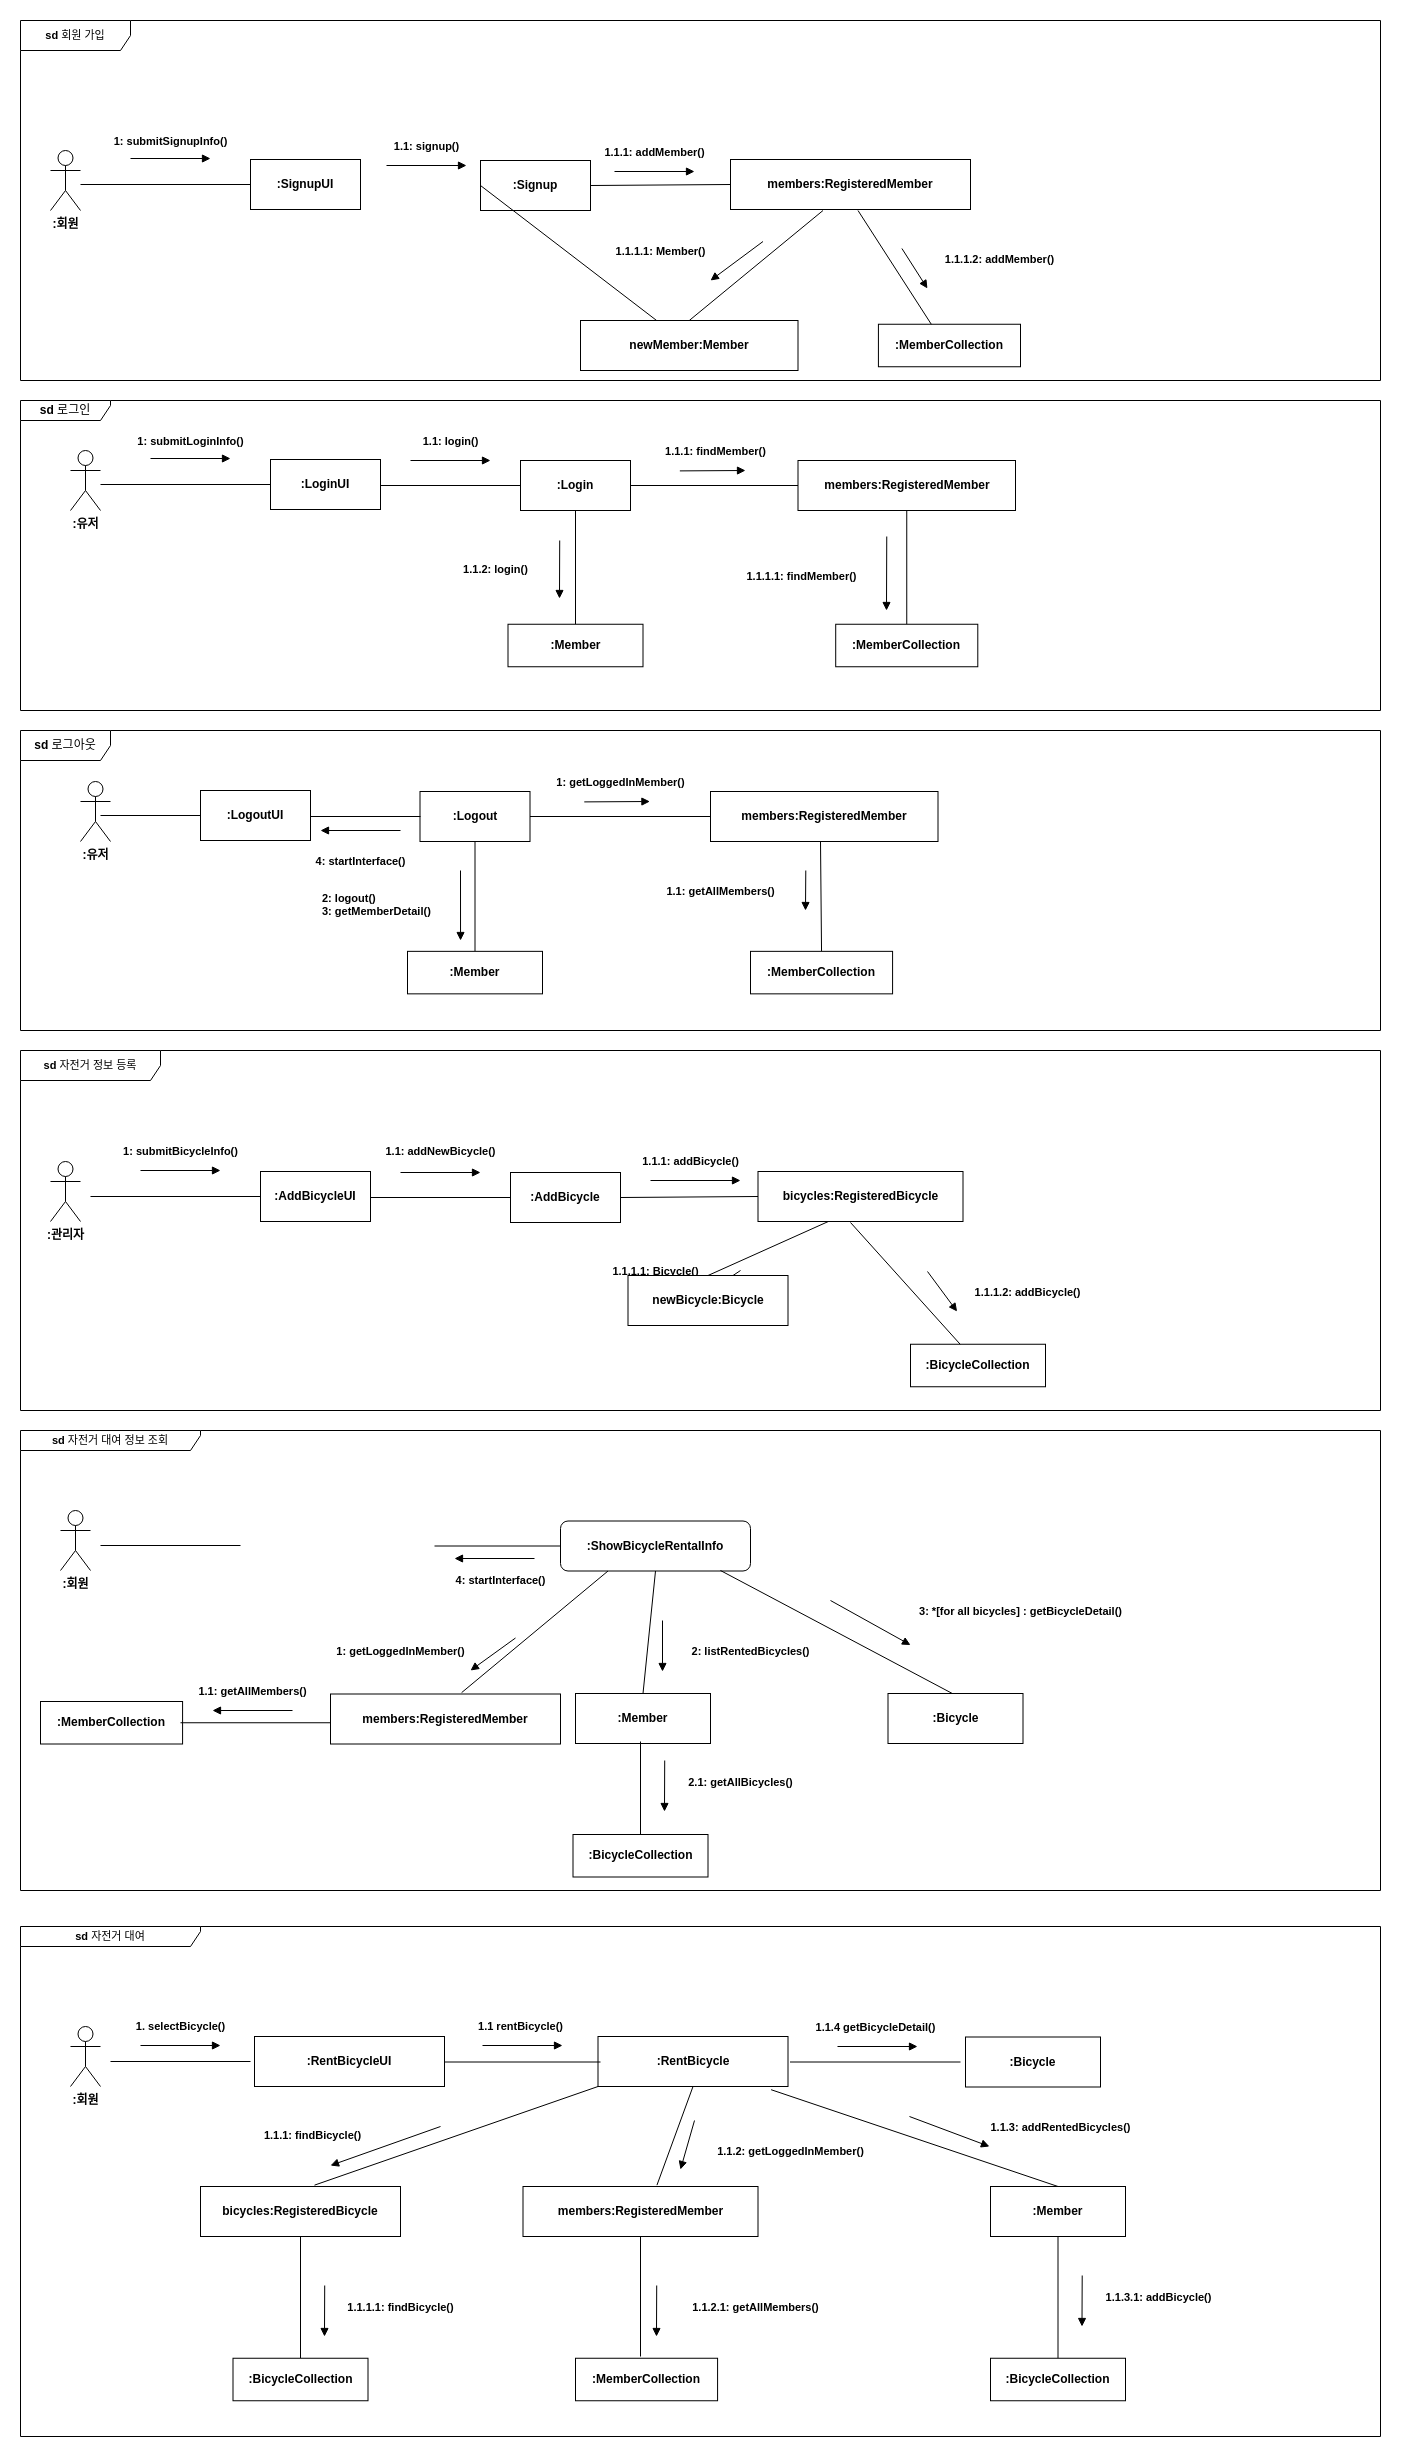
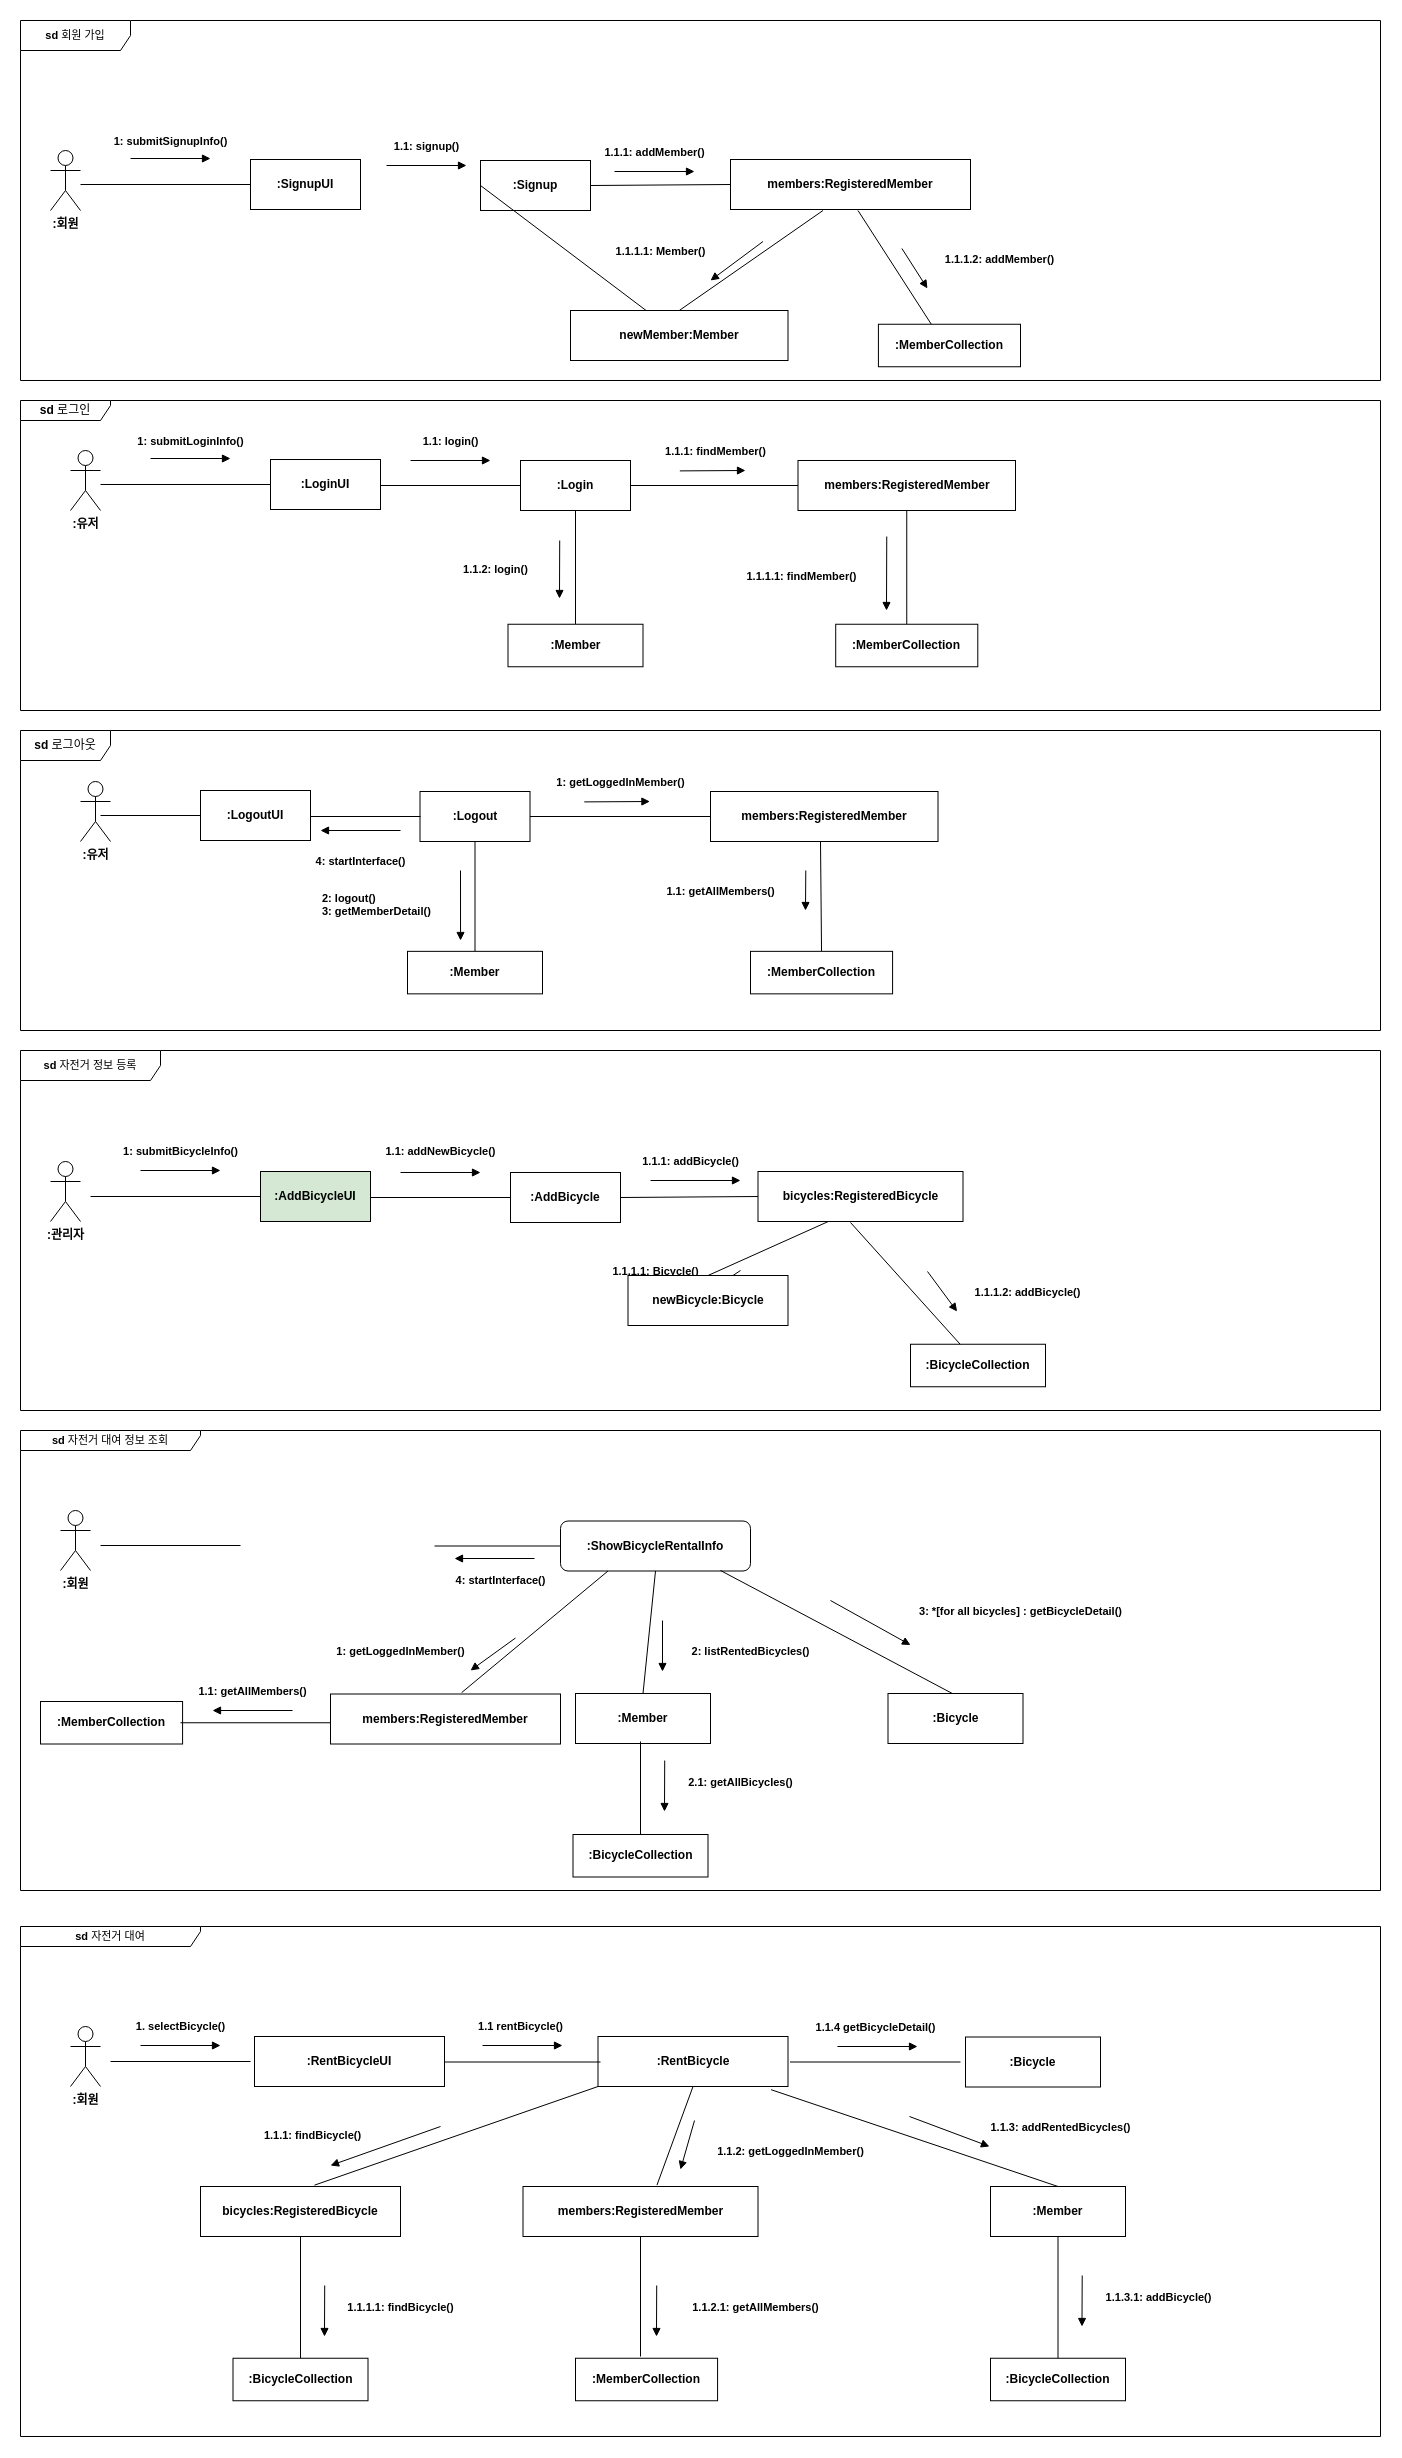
node "newMember:Member": moved (689, 346) -> (679, 336)
node ":AddBicycleUI": fillcolor #ffffff -> #d5e8d4
